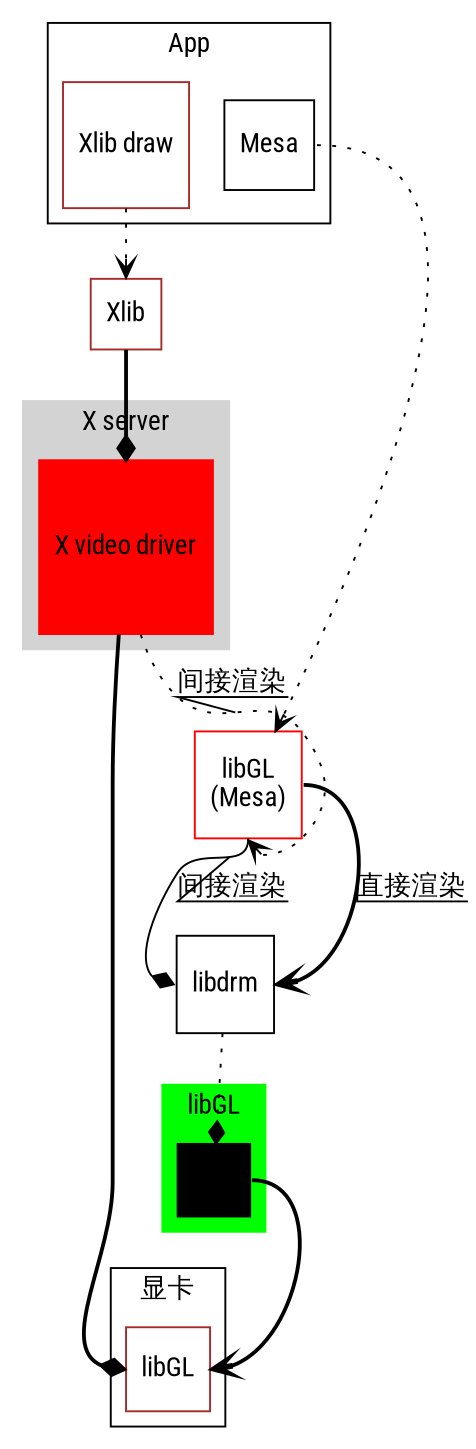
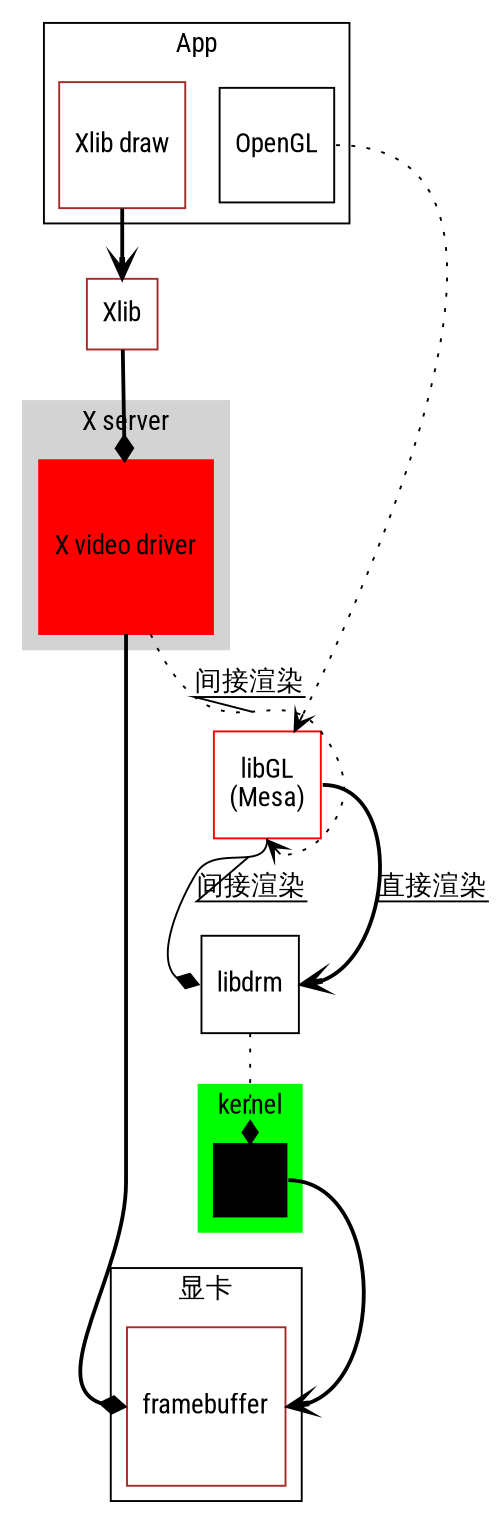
node "Mesa": label "Mesa" -> "OpenGL"
edge "Xlib draw" -> "Xlib": style dotted -> bold
cluster "libGL": label "libGL" -> "kernel"
node "libGL": label "libGL" -> "framebuffer"
